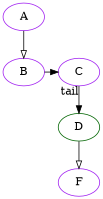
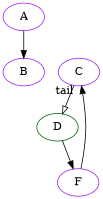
edge "A" -> "B": arrowhead onormal -> normal
edge "B" -> "C": now "F" -> "C"
edge "C" -> "D": arrowhead normal -> onormal
edge "D" -> "F": arrowhead onormal -> normal
